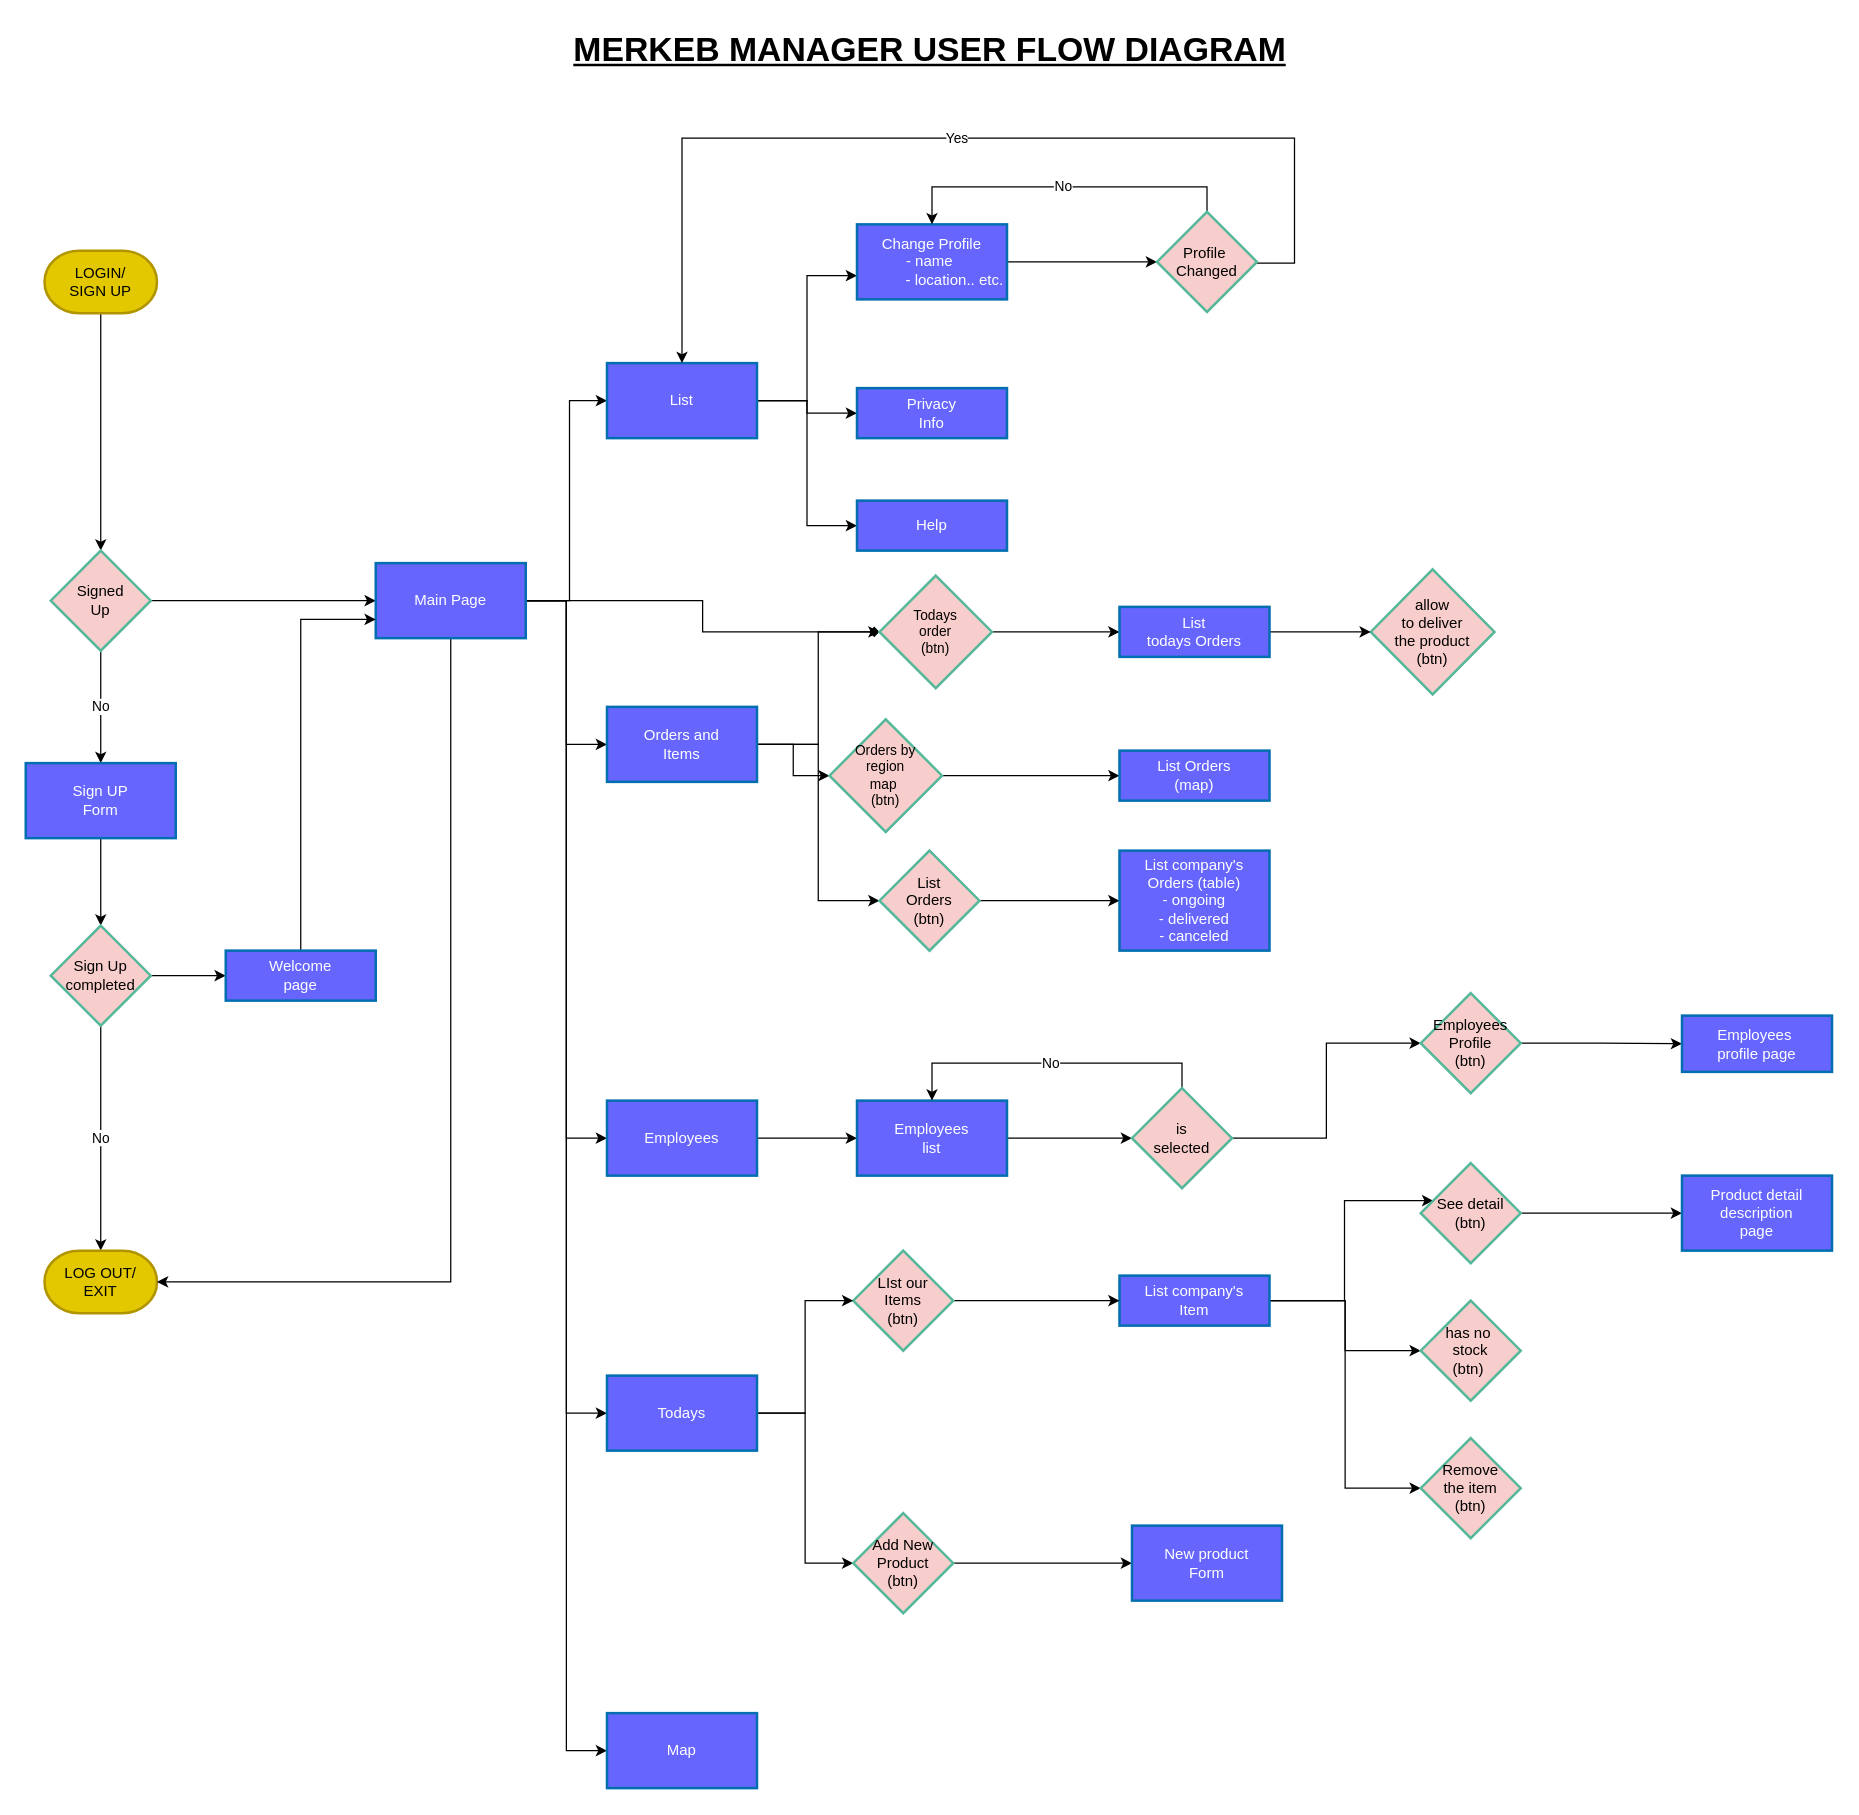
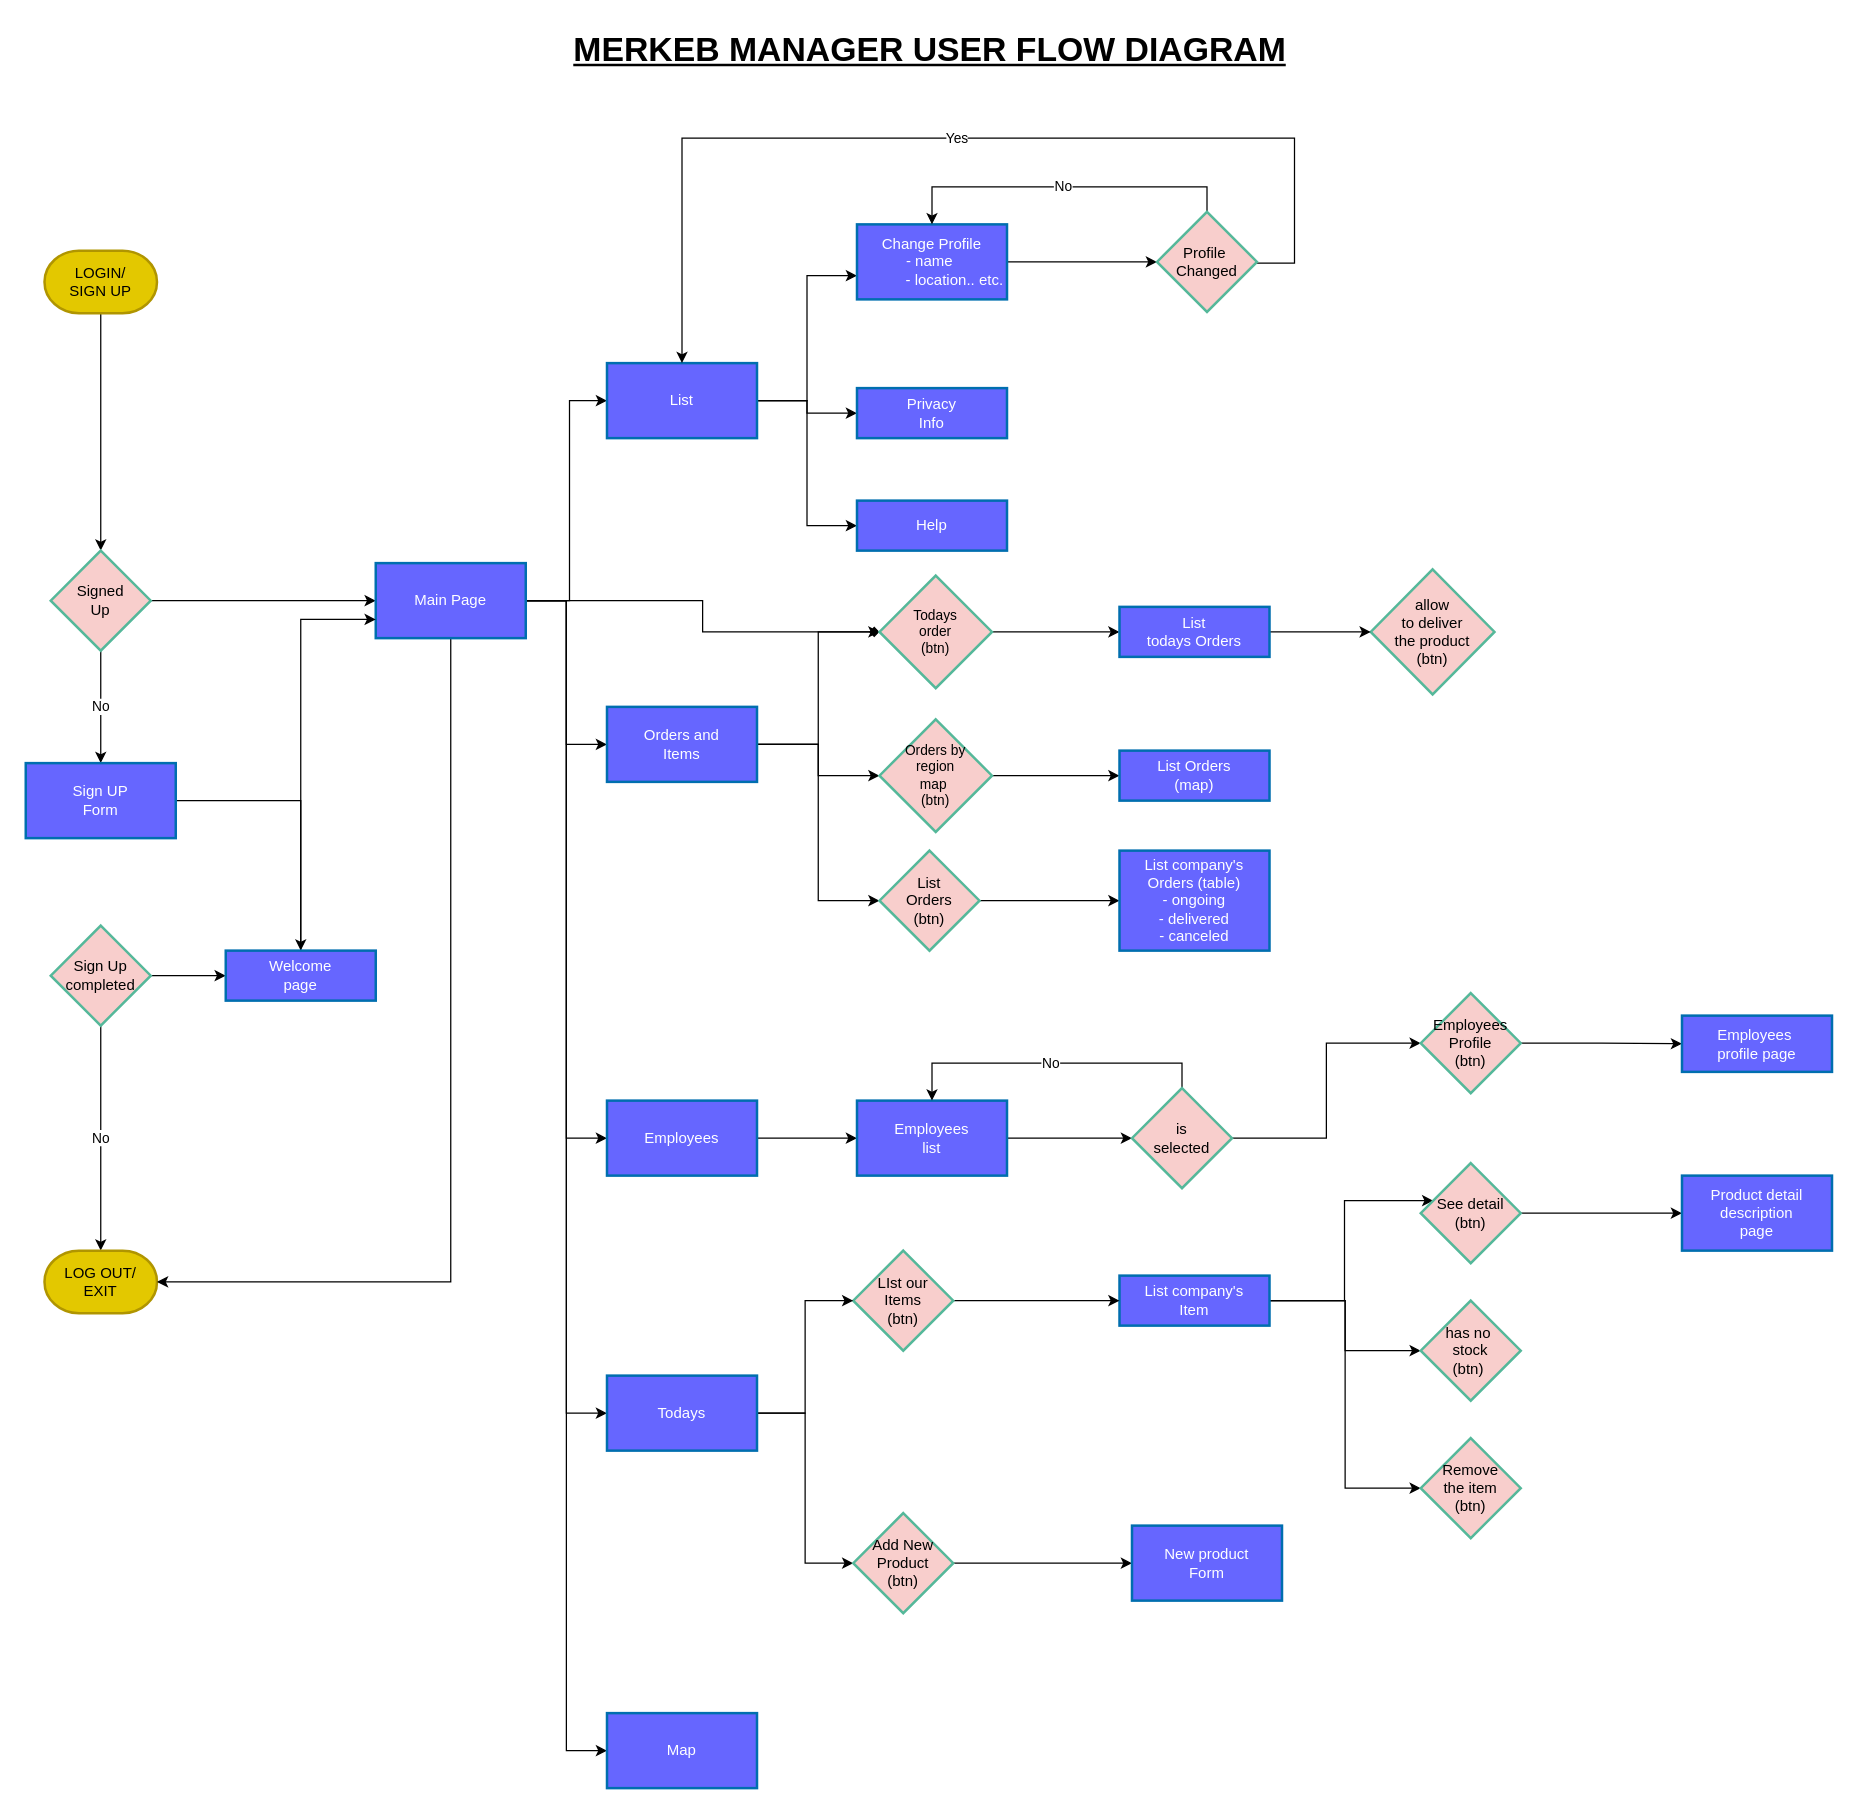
node "Orders byregionmap (btn)": moved (886, 776) -> (936, 776)
edge "Sign UP Form" -> "Sign Up completed": now "Sign UP Form" -> "Welcome page"
